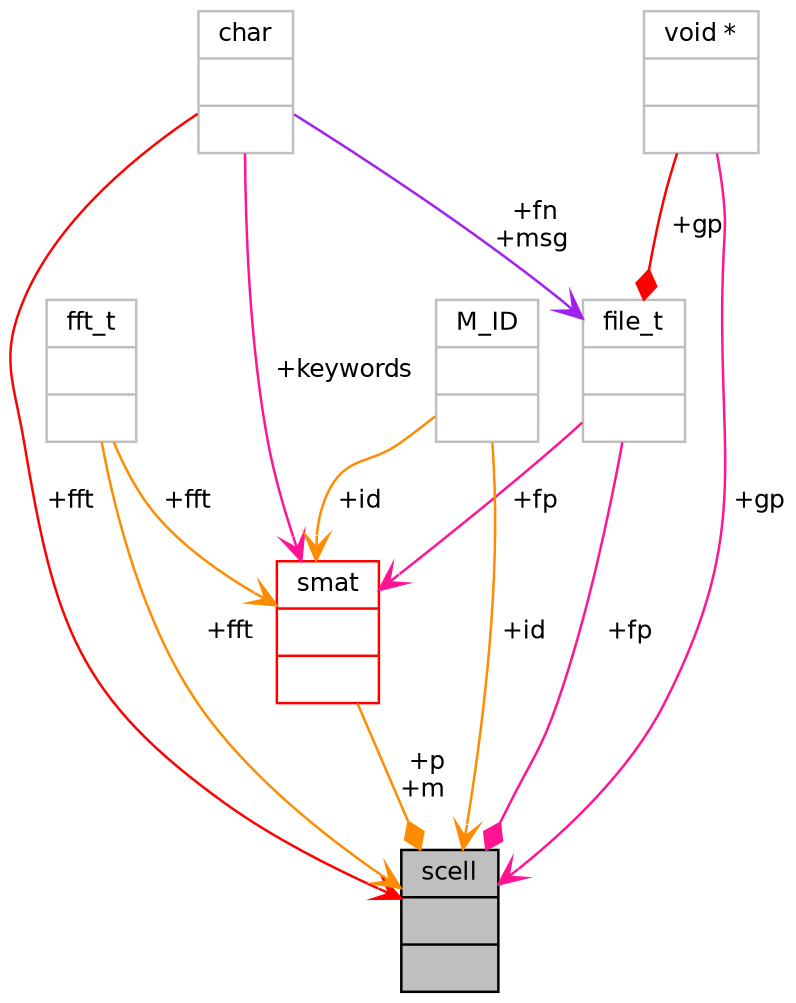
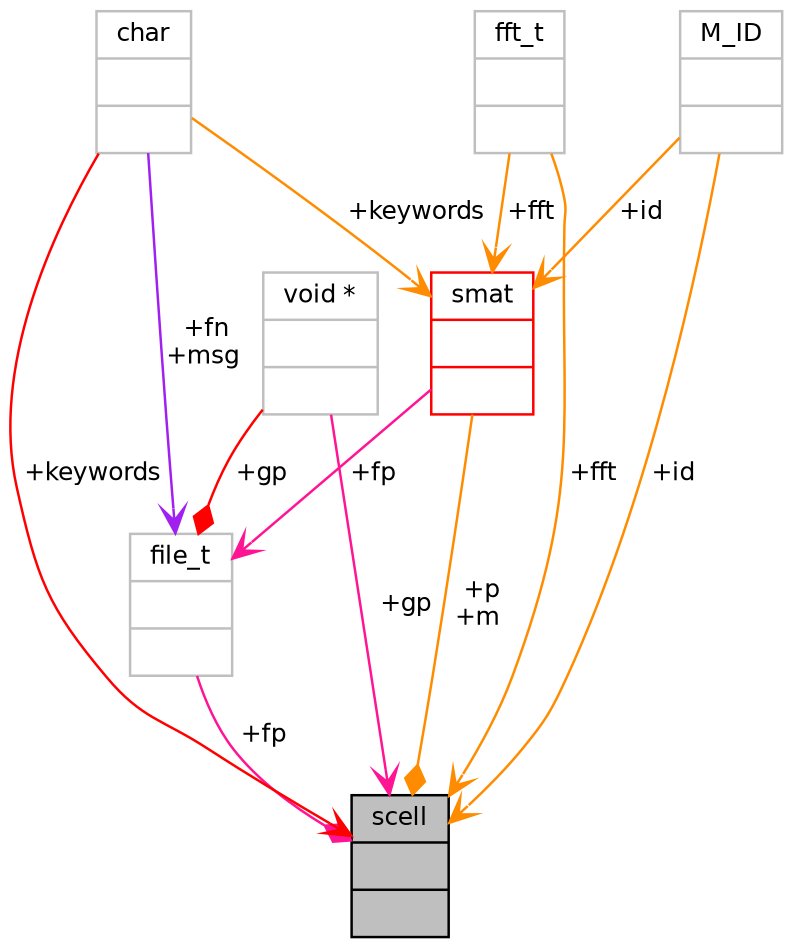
edge "char" -> "smat": color deeppink -> darkorange
edge "char" -> "scell": label " +fft" -> " +keywords"
edge "file_t" -> "smat": reversed
